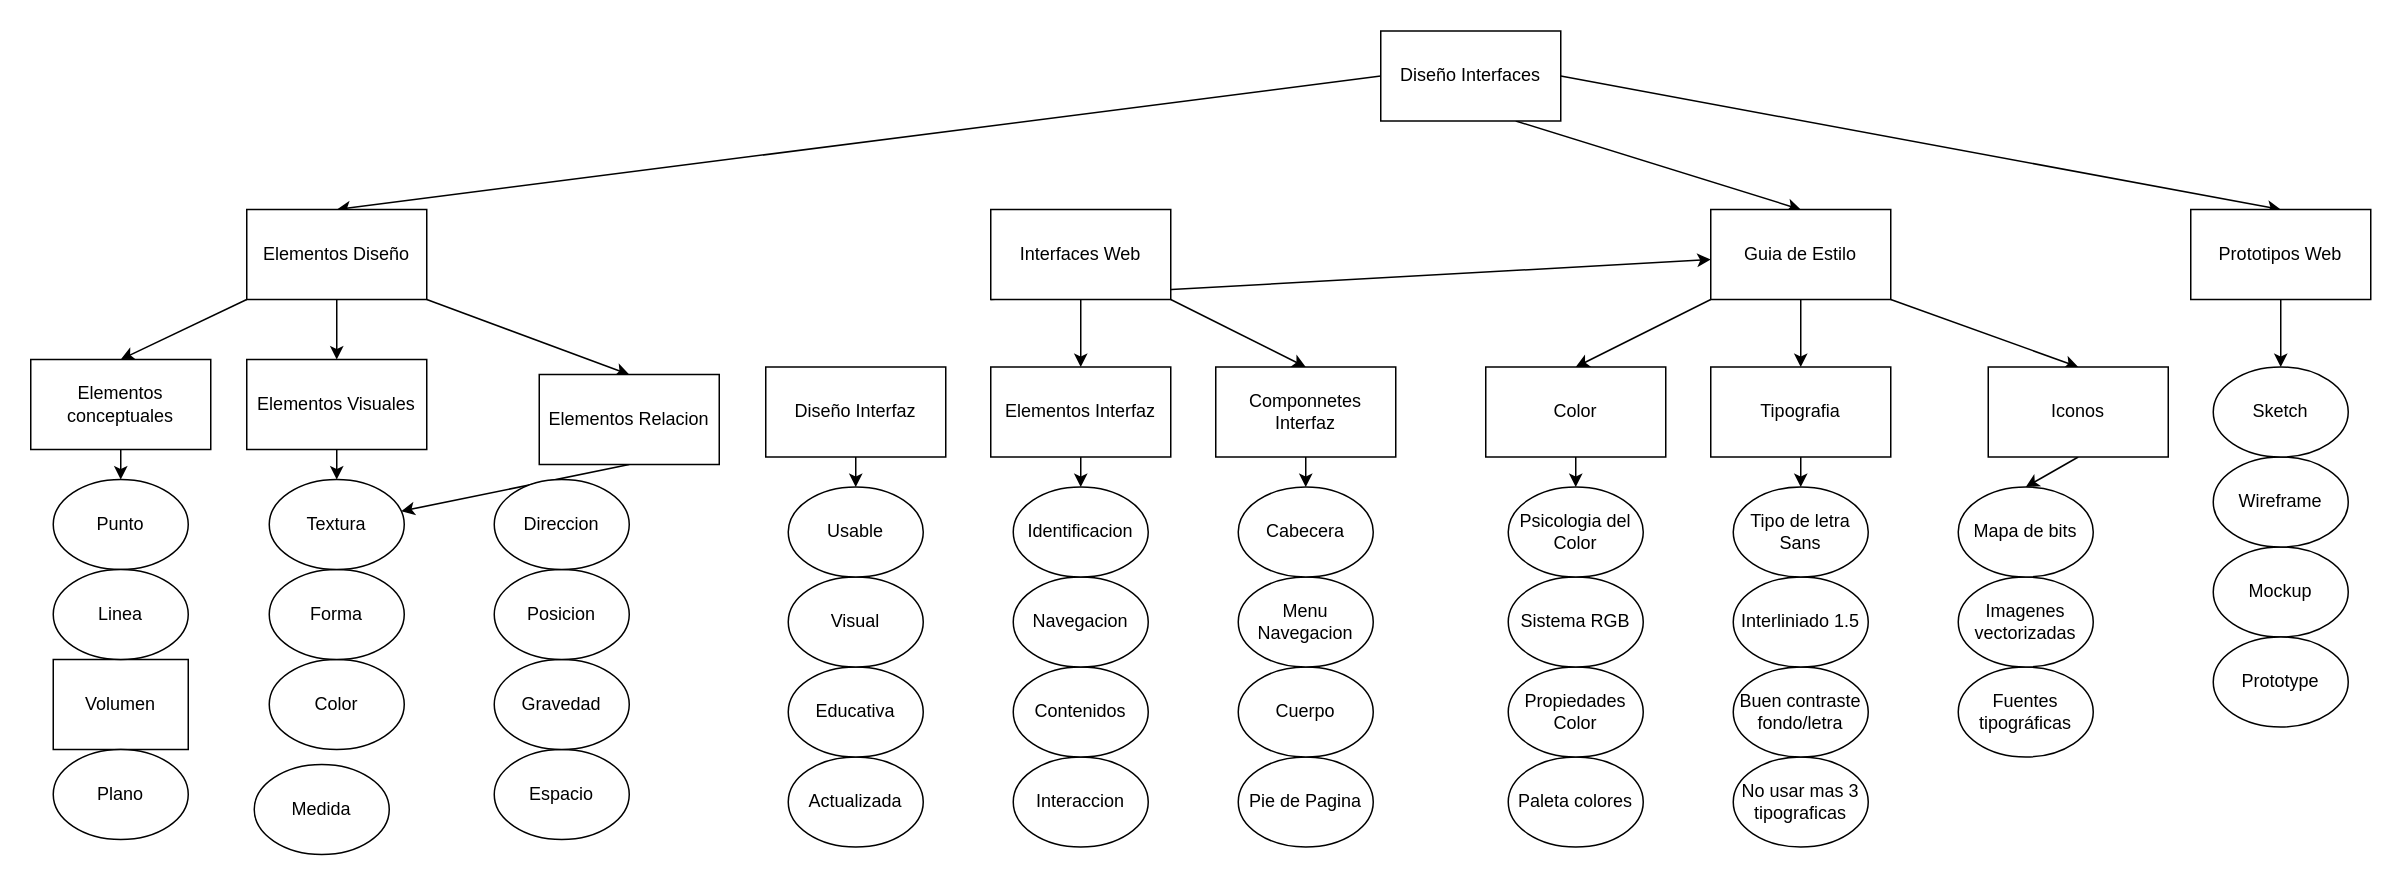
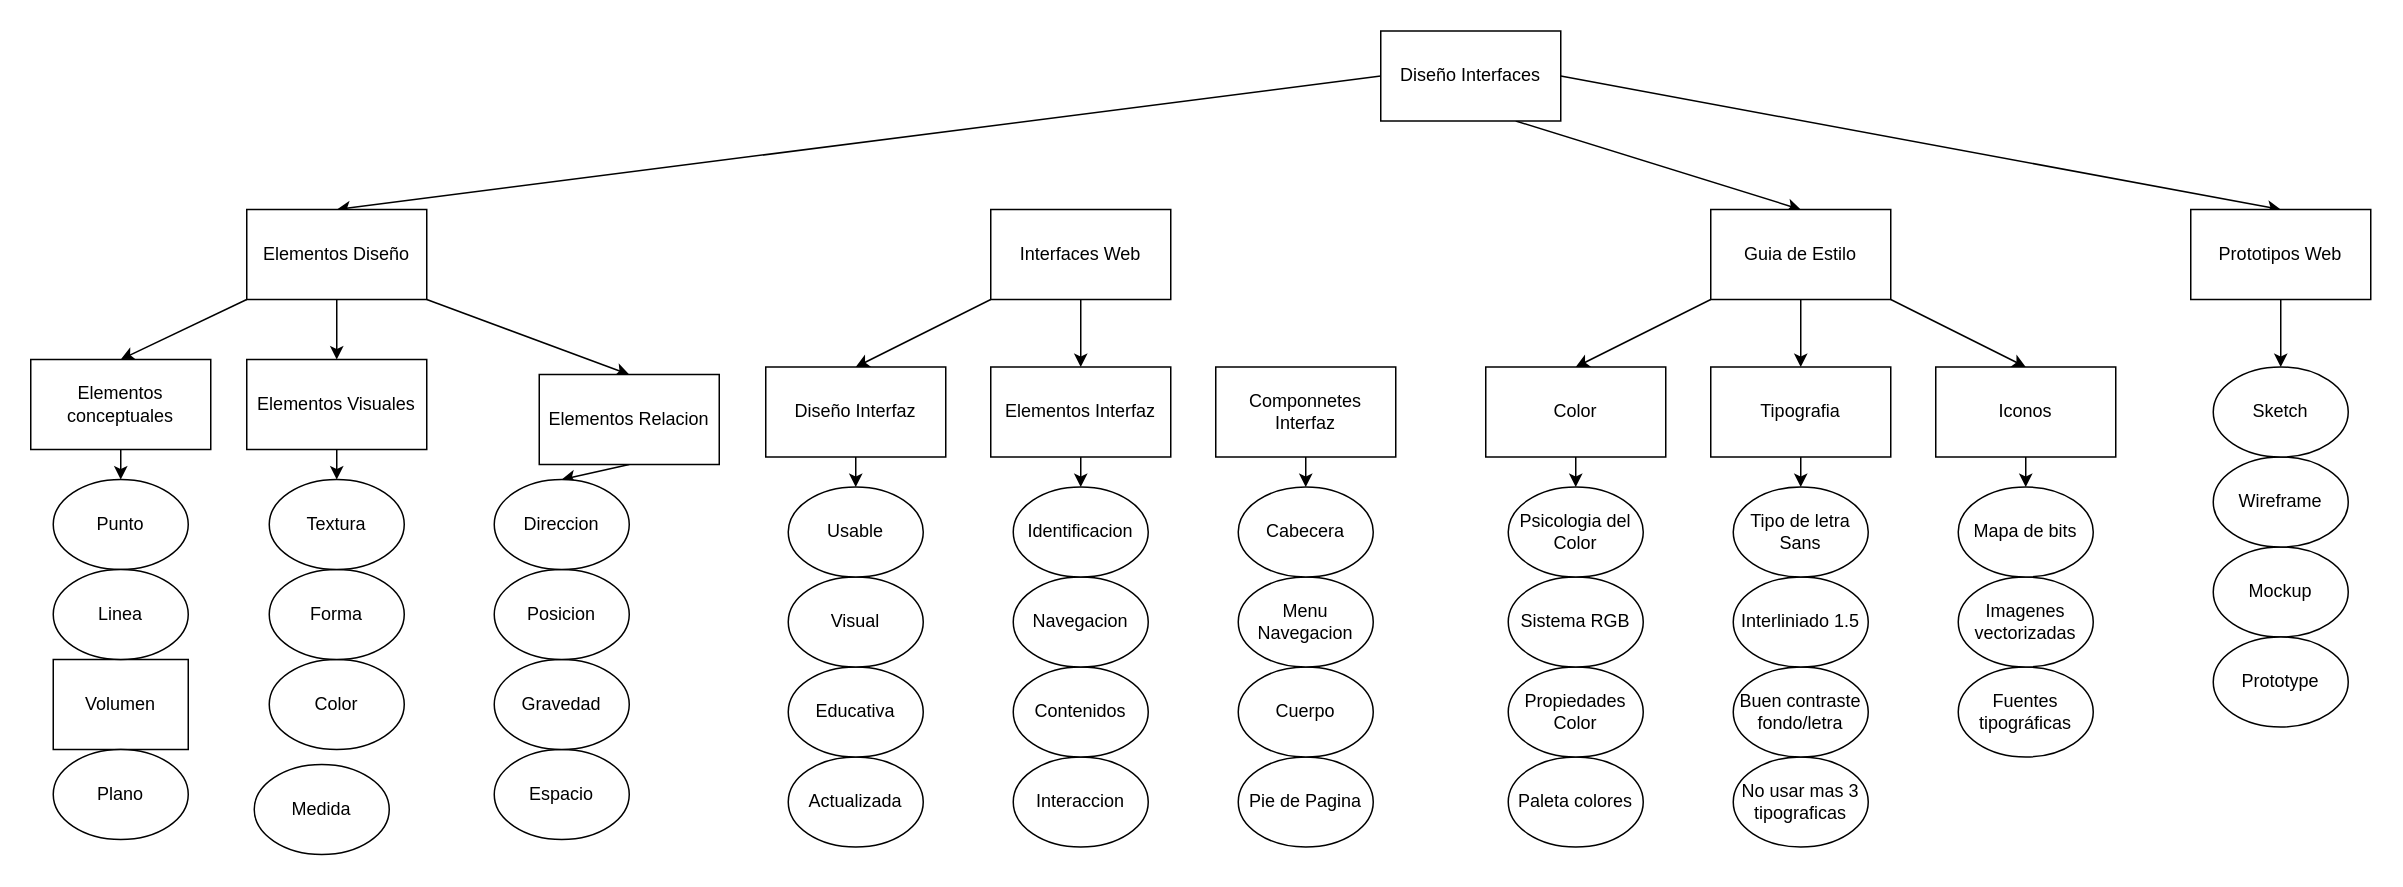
edge "Interfaces Web" -> "Guia de Estilo": now "Interfaces Web" -> "Diseño Interfaz"
edge "Interfaces Web" -> "Componnetes Interfaz": removed
node "Iconos": moved (2078, 412) -> (2026, 412)
edge "Elementos Relacion" -> "Textura": now "Elementos Relacion" -> "Direccion"
